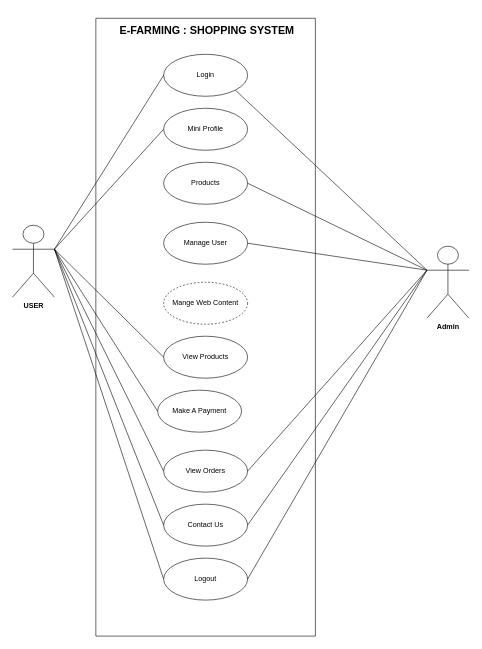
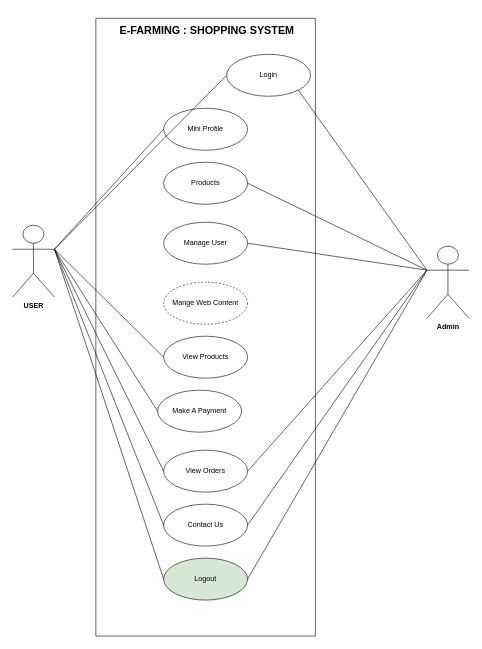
node "Login": moved (206, 75) -> (269, 75)
node "Logout": fillcolor #ffffff -> #d5e8d4
